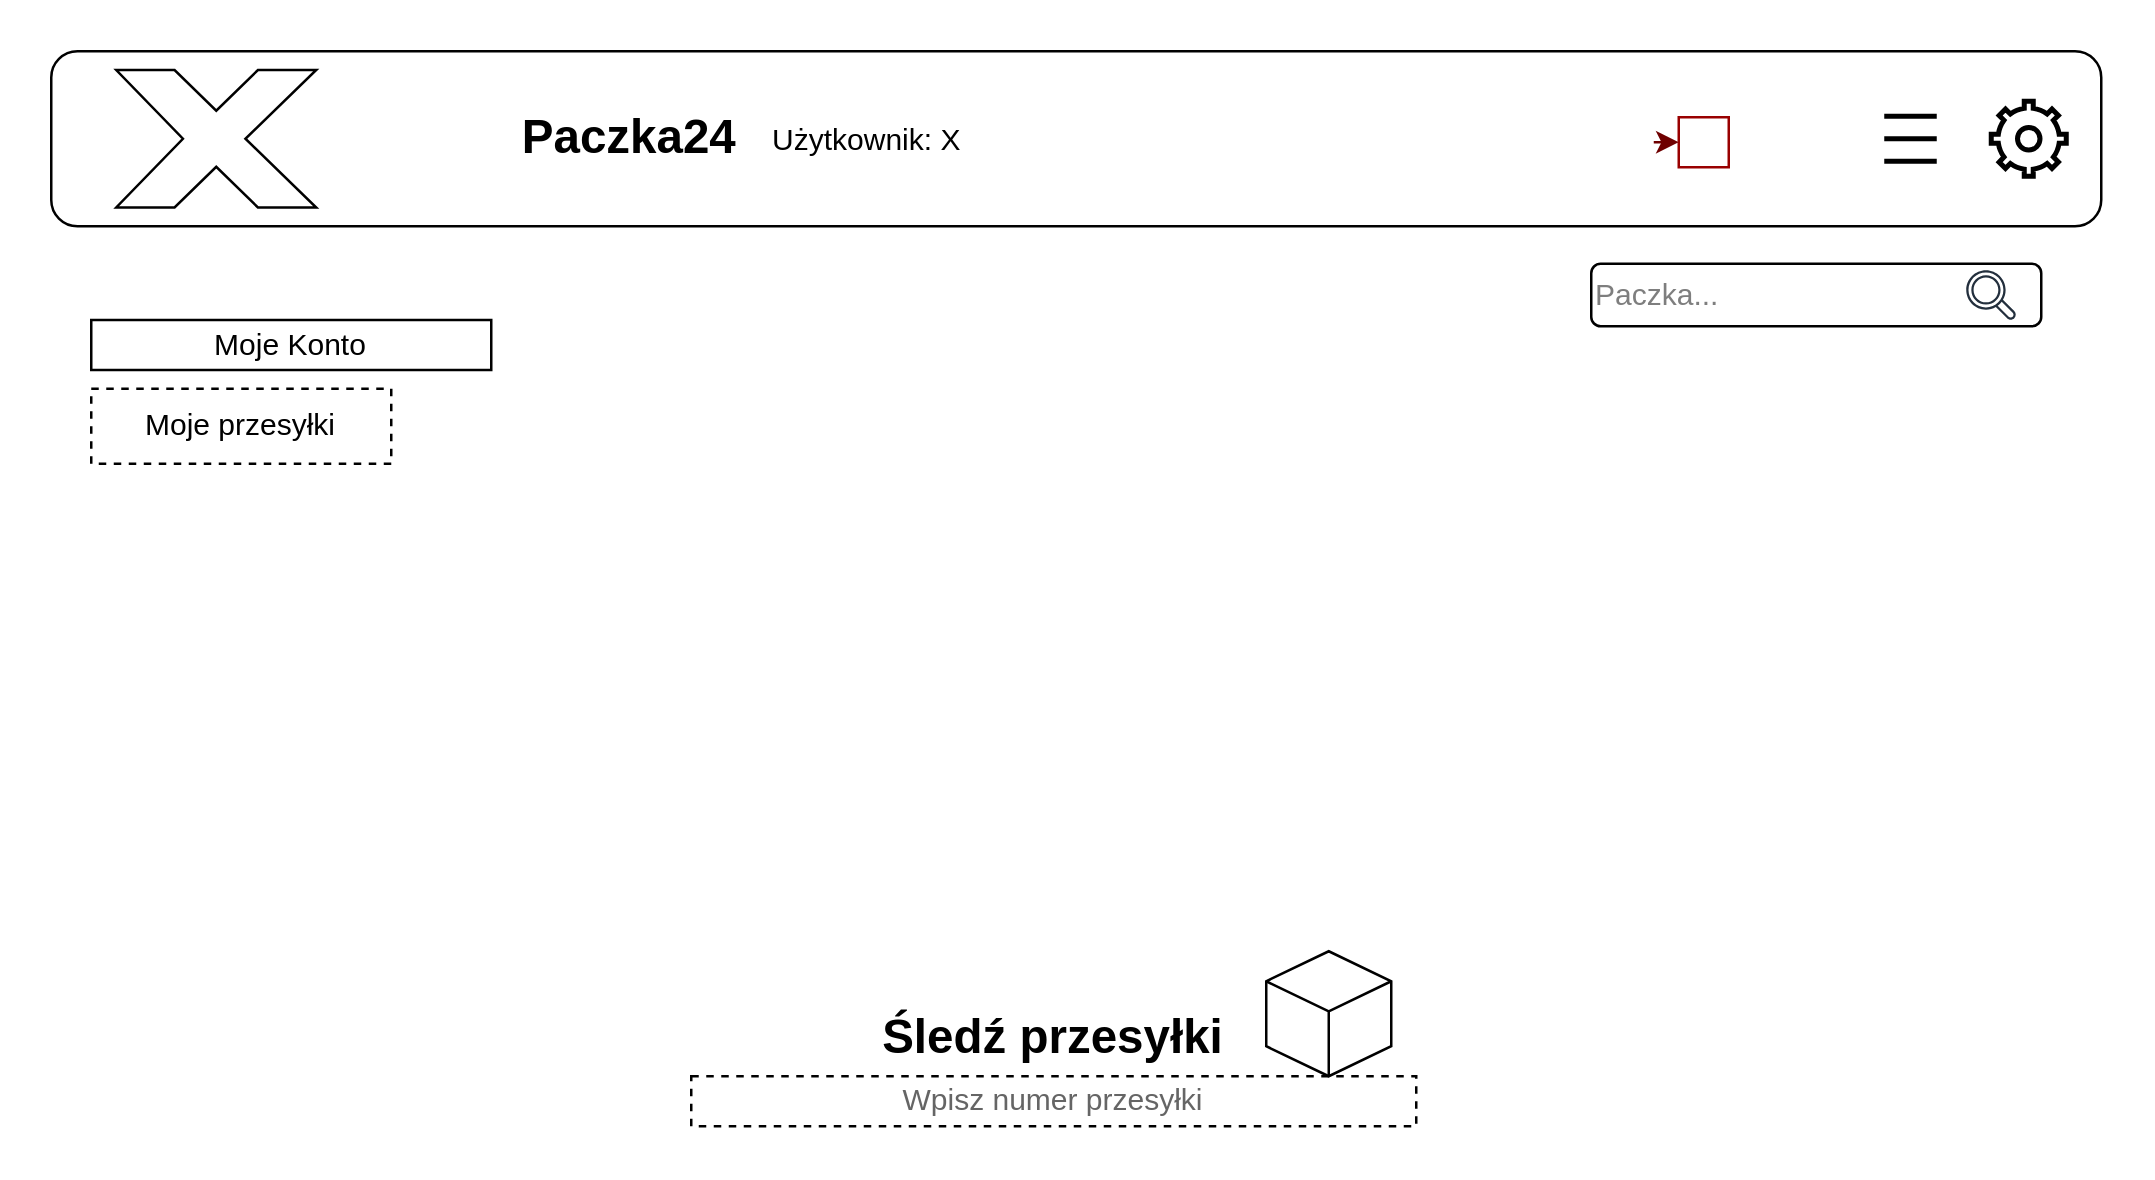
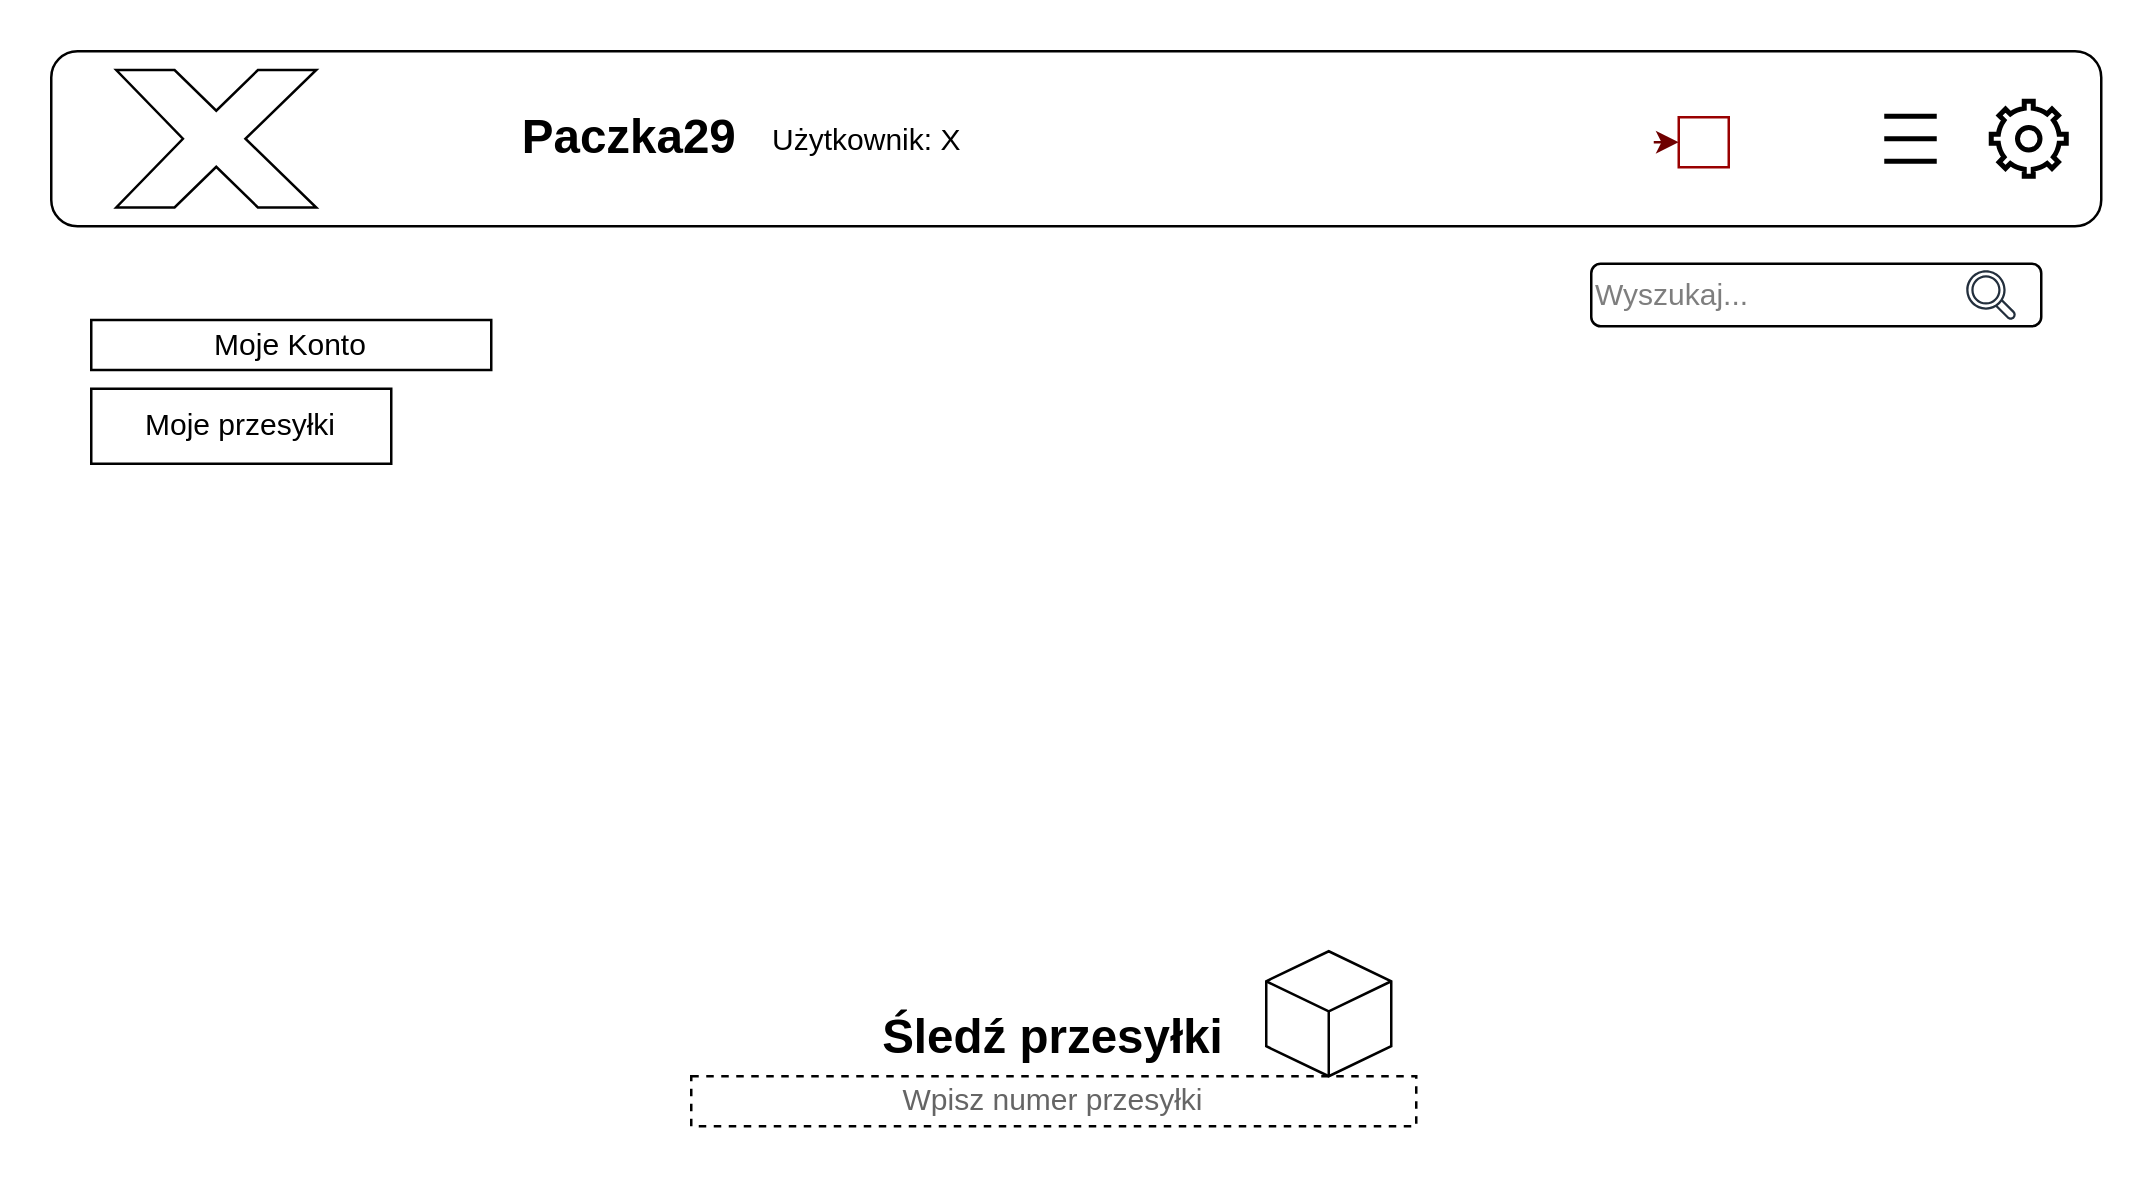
node "Paczka24": label "Paczka24" -> "Paczka29"
node "Paczka...": label "Paczka..." -> "Wyszukaj..."
node "Moje przesyłki": style dashed -> solid
